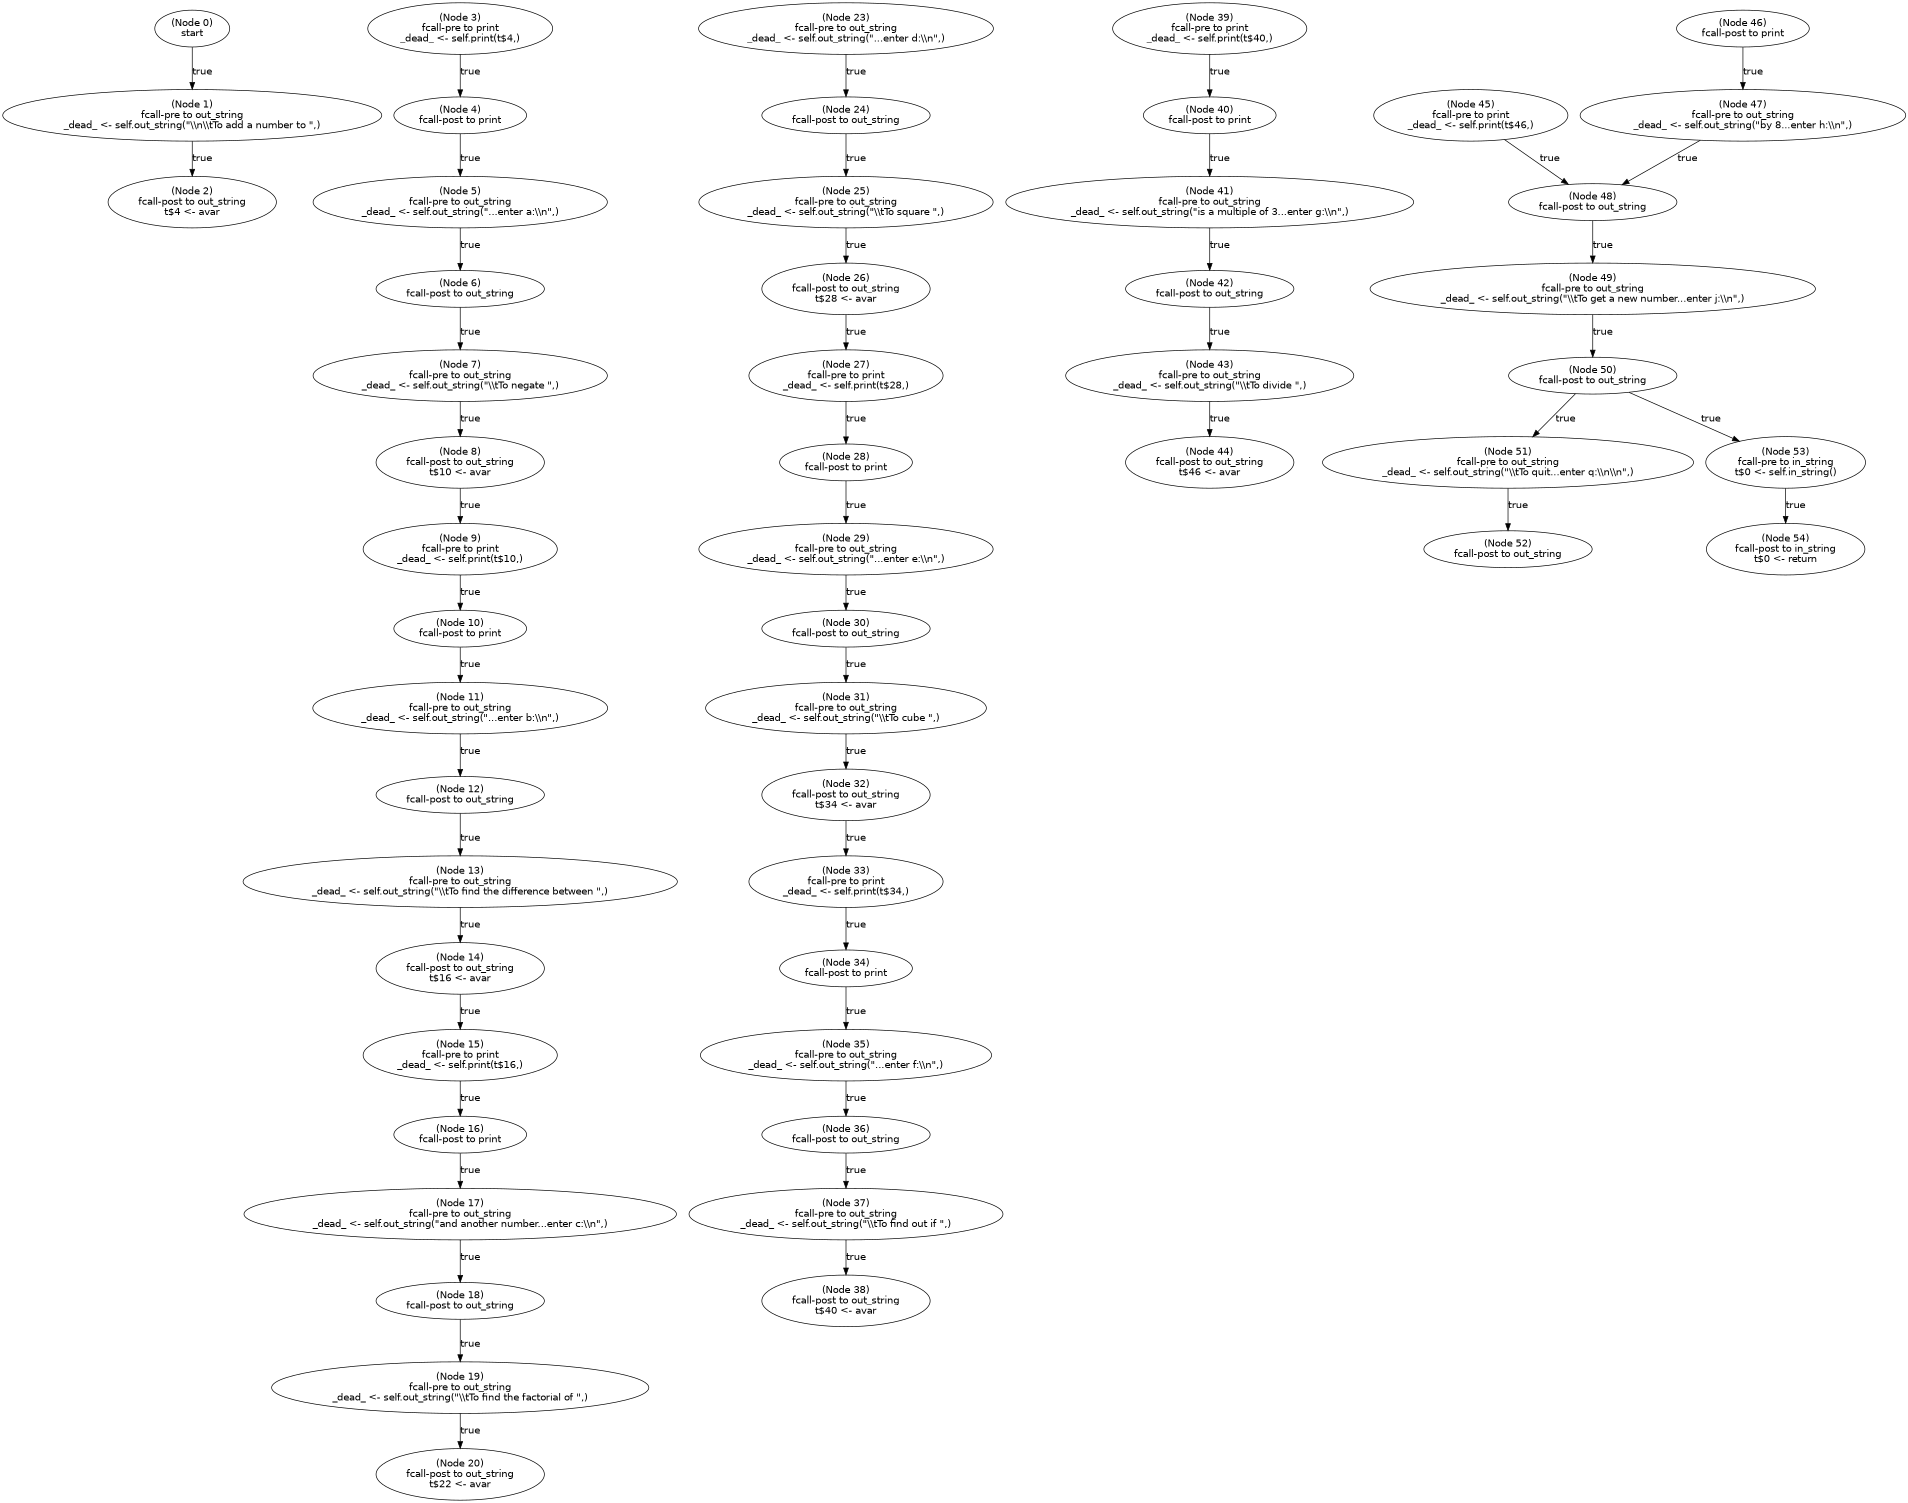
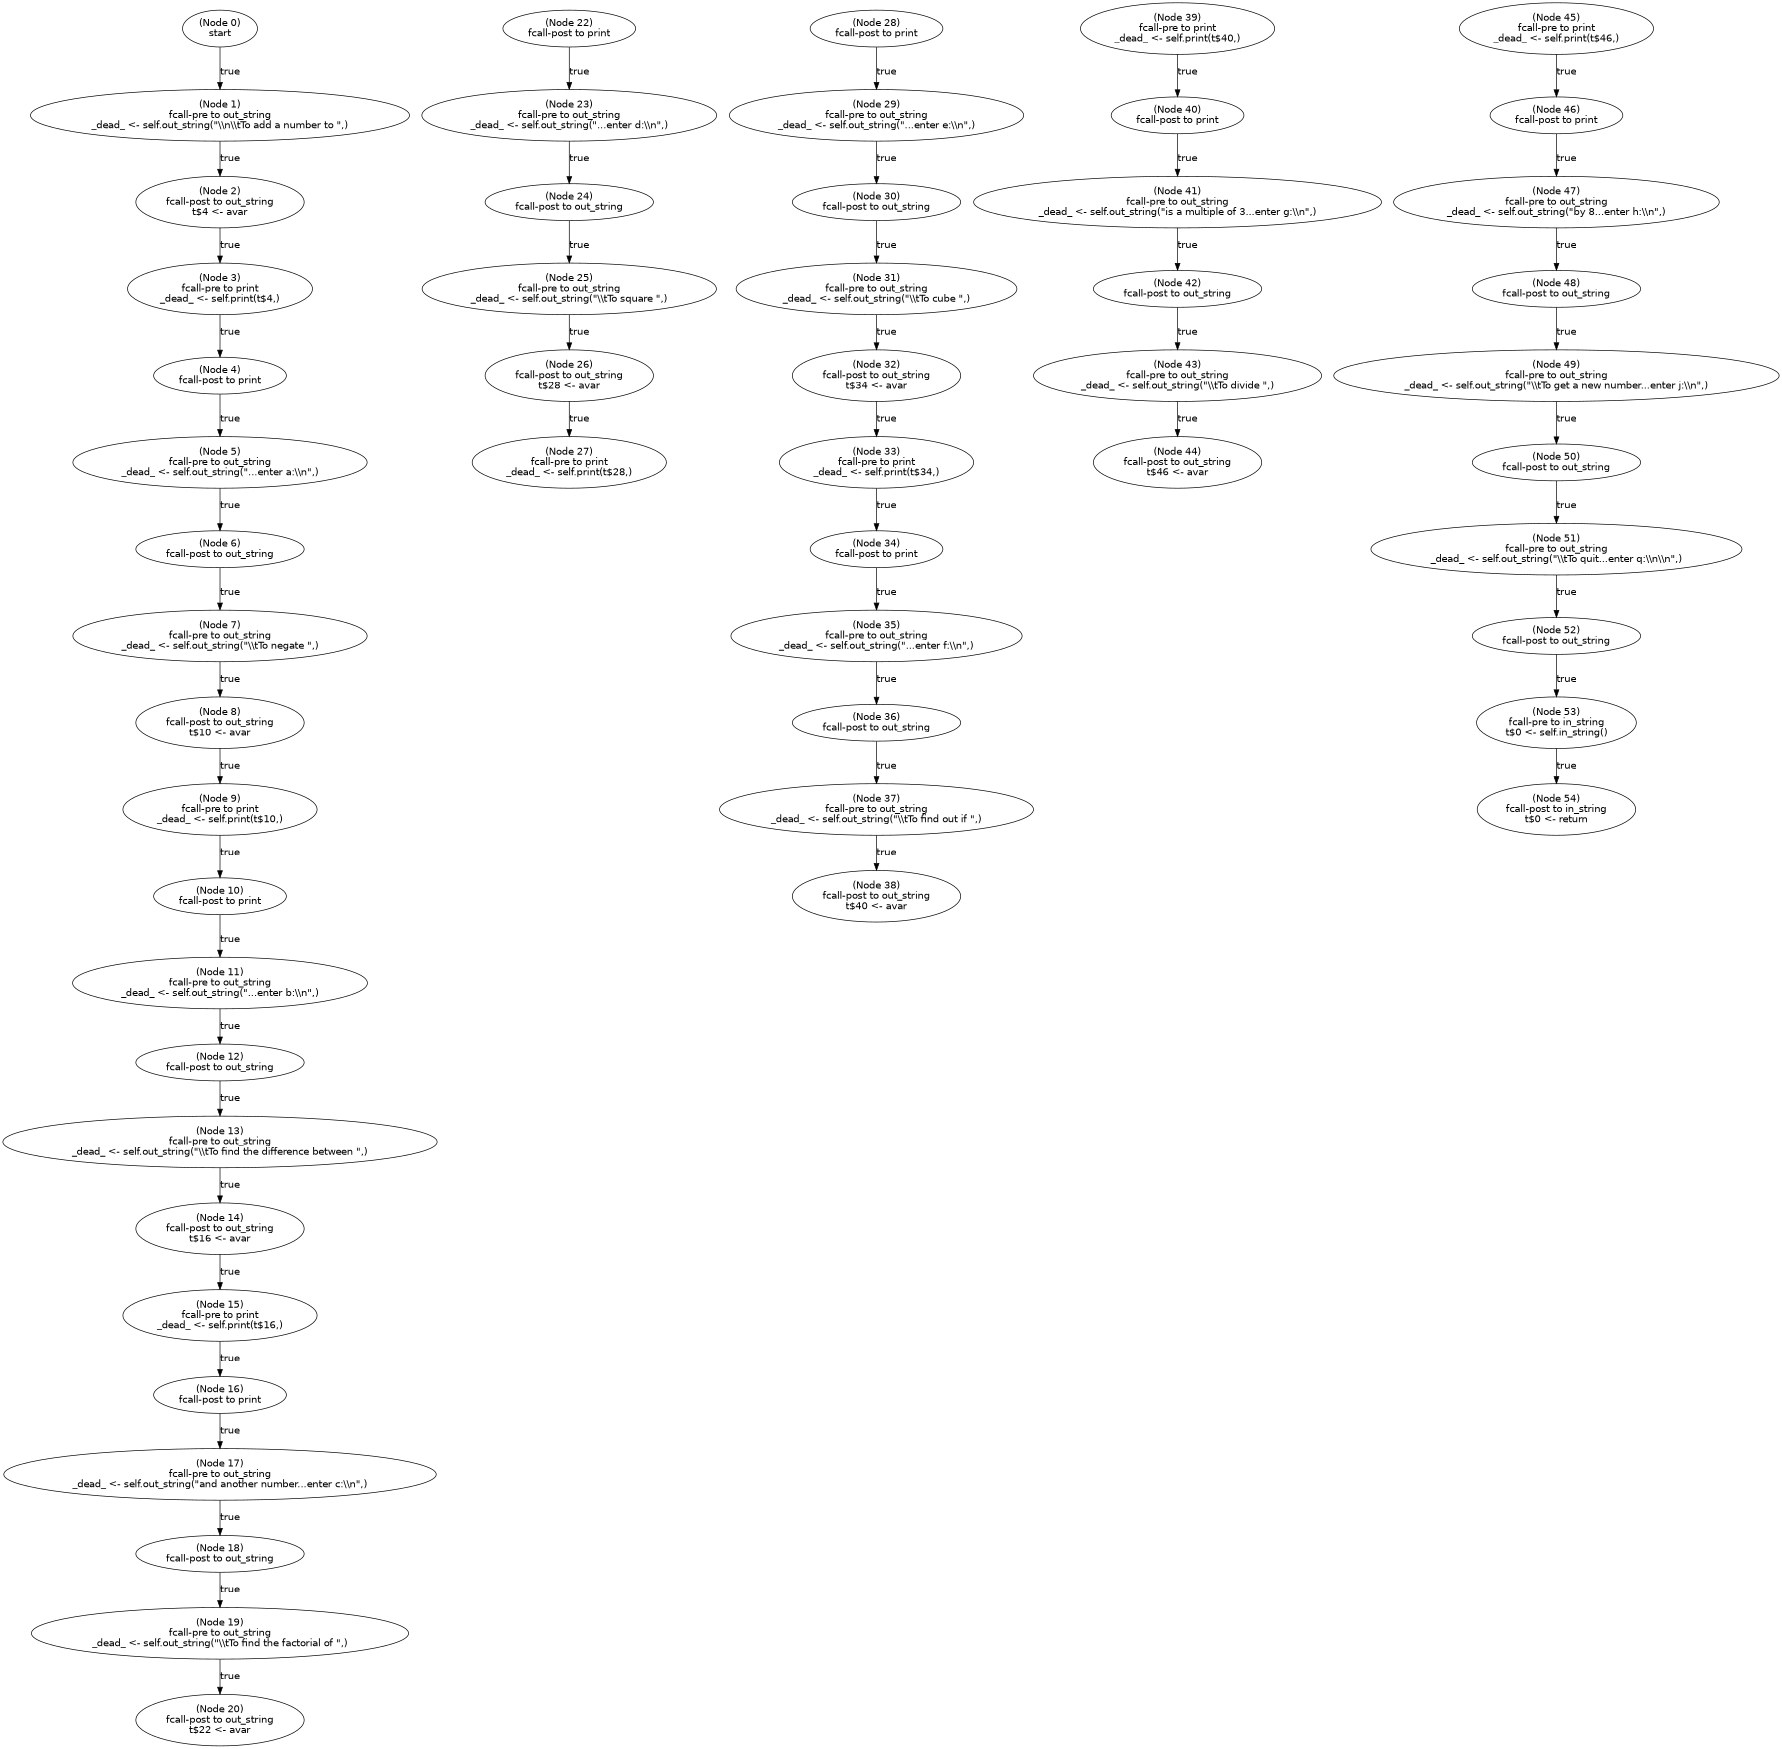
node "(Node 22) fcall-post to print": added
edge "(Node 45) fcall-pre to print _dead_ <- self.print(t$46,)" -> "(Node 48) fcall-post to out_string": now "(Node 45) fcall-pre to print _dead_ <- self.print(t$46,)" -> "(Node 46) fcall-post to print"
edge "(Node 2) fcall-post to out_string t$4 <- avar" -> "(Node 3) fcall-pre to print _dead_ <- self.print(t$4,)": added, label "true"
edge "(Node 50) fcall-post to out_string" -> "(Node 53) fcall-pre to in_string t$0 <- self.in_string()": now "(Node 52) fcall-post to out_string" -> "(Node 53) fcall-pre to in_string t$0 <- self.in_string()"
edge "(Node 27) fcall-pre to print _dead_ <- self.print(t$28,)" -> "(Node 28) fcall-post to print": removed, label "true"
